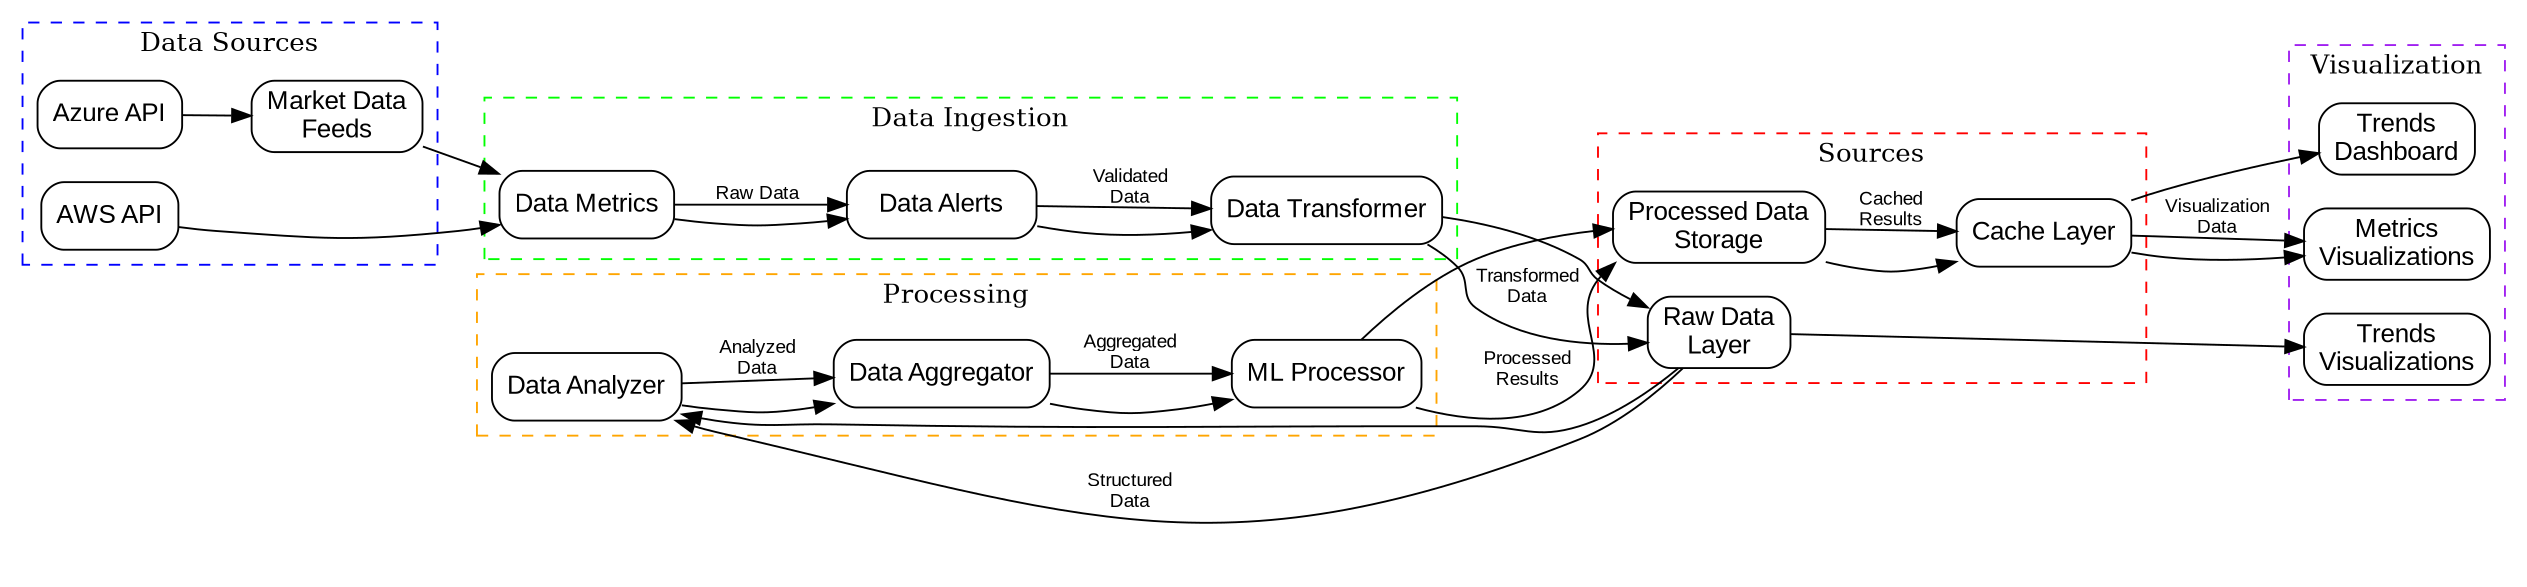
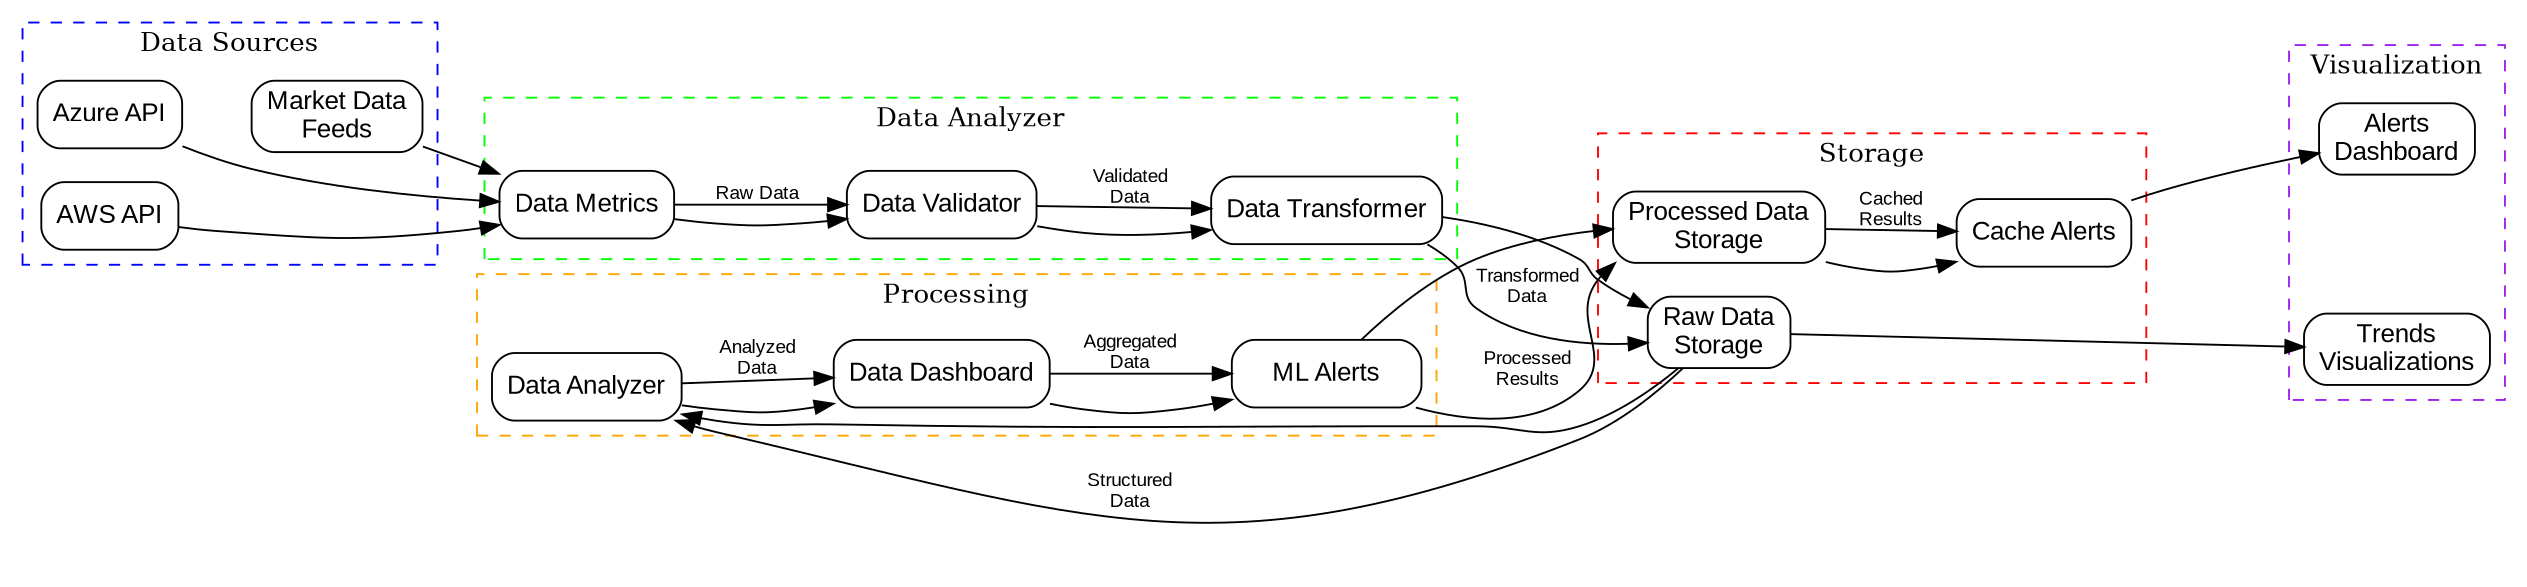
edge "Azure API" -> "Market Data Feeds": now "Azure API" -> "Data Metrics"
cluster "Data Ingestion": label "Data Ingestion" -> "Data Analyzer"
node "Trends Dashboard": label "Trends Dashboard" -> "Alerts Dashboard"
cluster "Sources": label "Sources" -> "Storage"
node "Data Alerts": label "Data Alerts" -> "Data Validator"
node "Cache Layer": label "Cache Layer" -> "Cache Alerts"
node "Metrics Visualizations": removed
node "Raw Data Layer": label "Raw Data Layer" -> "Raw Data Storage"
node "Data Aggregator": label "Data Aggregator" -> "Data Dashboard"
node "ML Processor": label "ML Processor" -> "ML Alerts"
